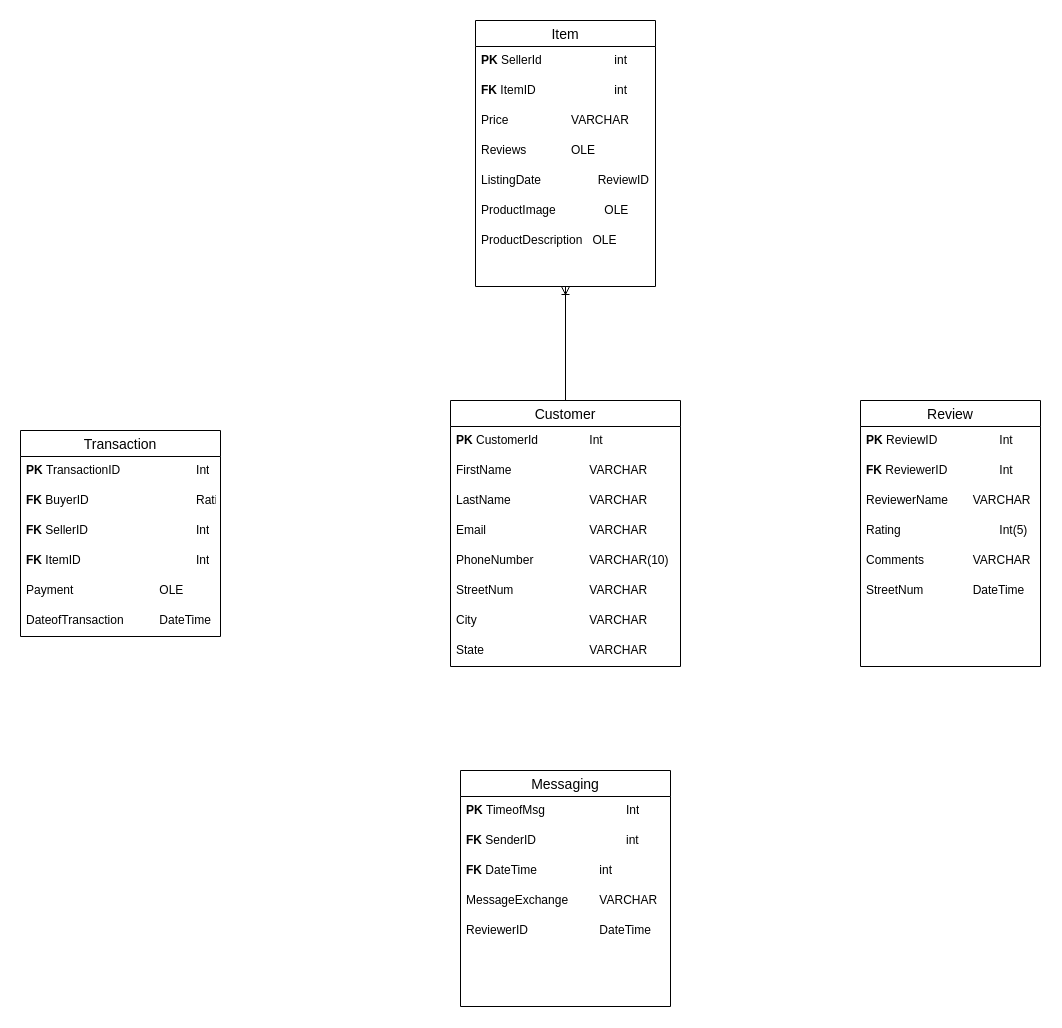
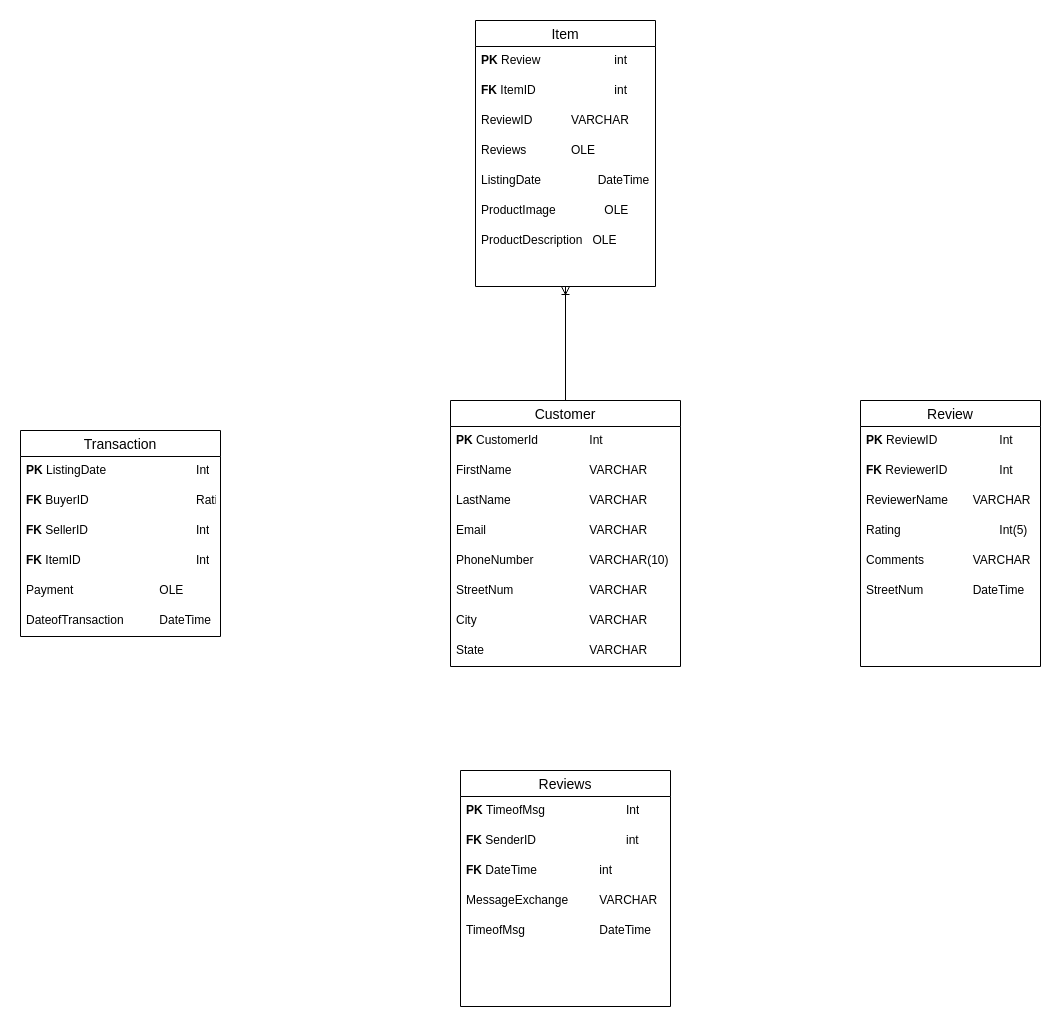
node "PK SellerId int": label "PK SellerId int" -> "PK Review int"
node "Price VARCHAR": label "Price VARCHAR" -> "ReviewID VARCHAR"
node "ListingDate ReviewID": label "ListingDate ReviewID" -> "ListingDate DateTime"
node "PK TransactionID Int": label "PK TransactionID Int" -> "PK ListingDate Int"
node "Messaging": label "Messaging" -> "Reviews"
node "ReviewerID DateTime": label "ReviewerID DateTime" -> "TimeofMsg DateTime"
